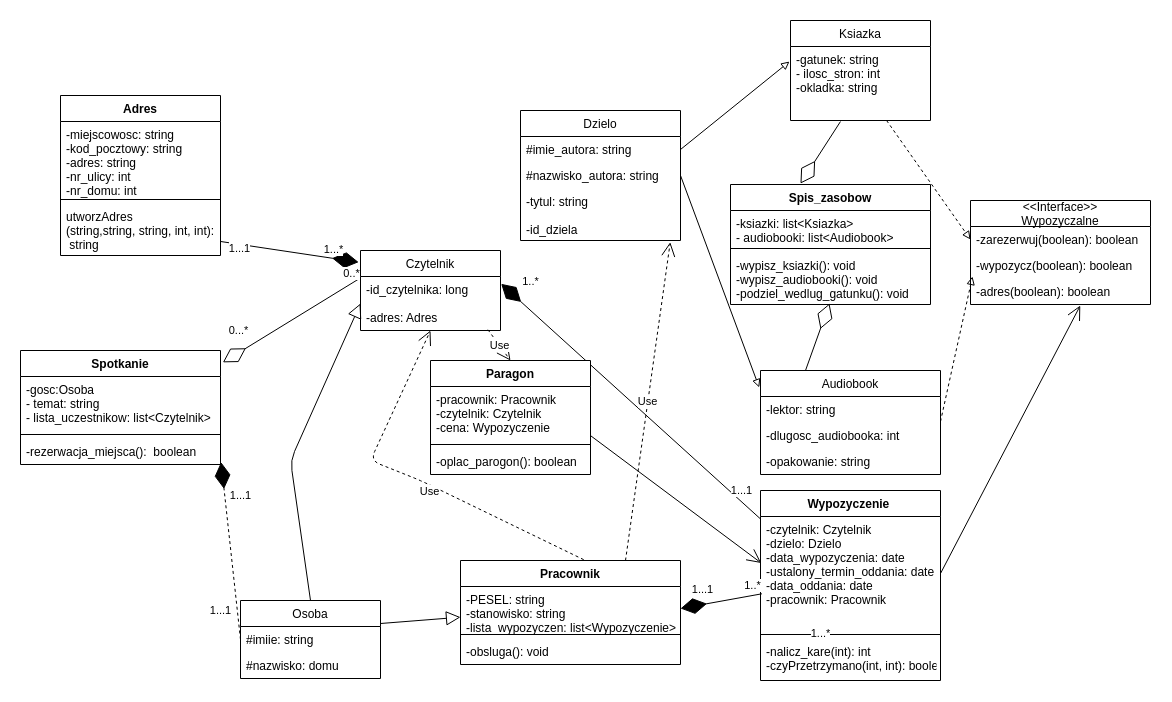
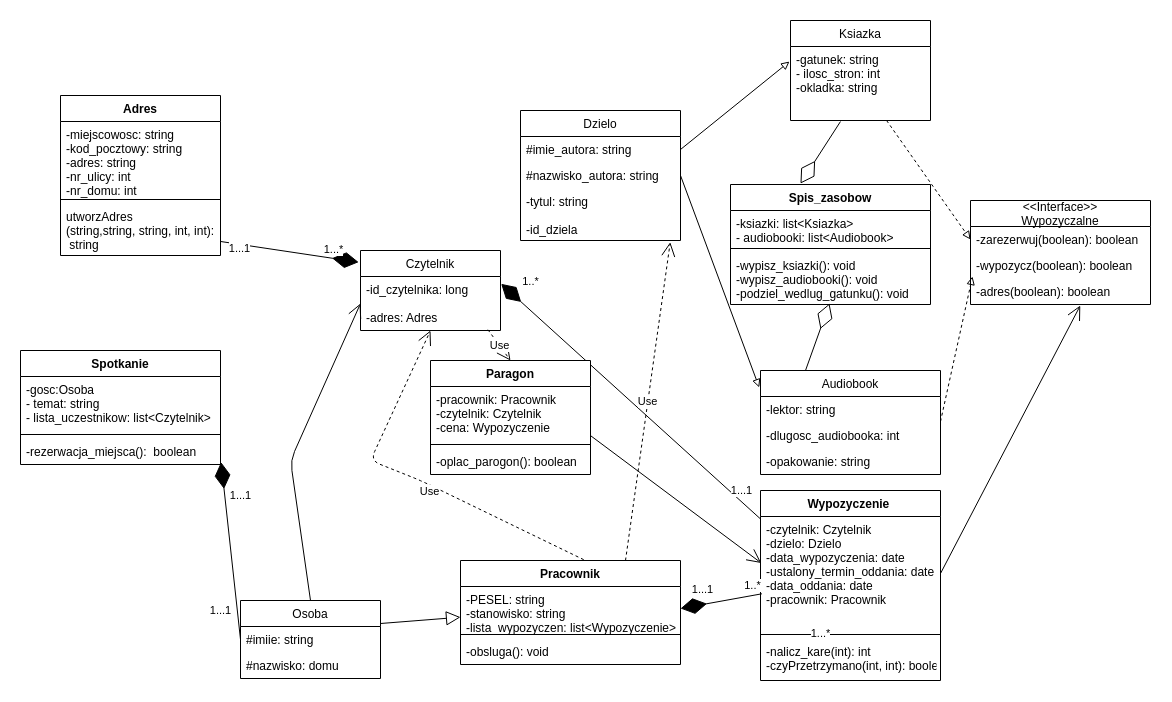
edge "-id_czytelnika: long -adres: Adres" -> "Spotkanie": removed, labels "0..*", "0...*"
edge "Osoba" -> "-id_czytelnika: long -adres: Adres": arrowhead block -> open
edge "#imiie: string" -> "-rezerwacja_miejsca(): boolean": style dashed -> solid
